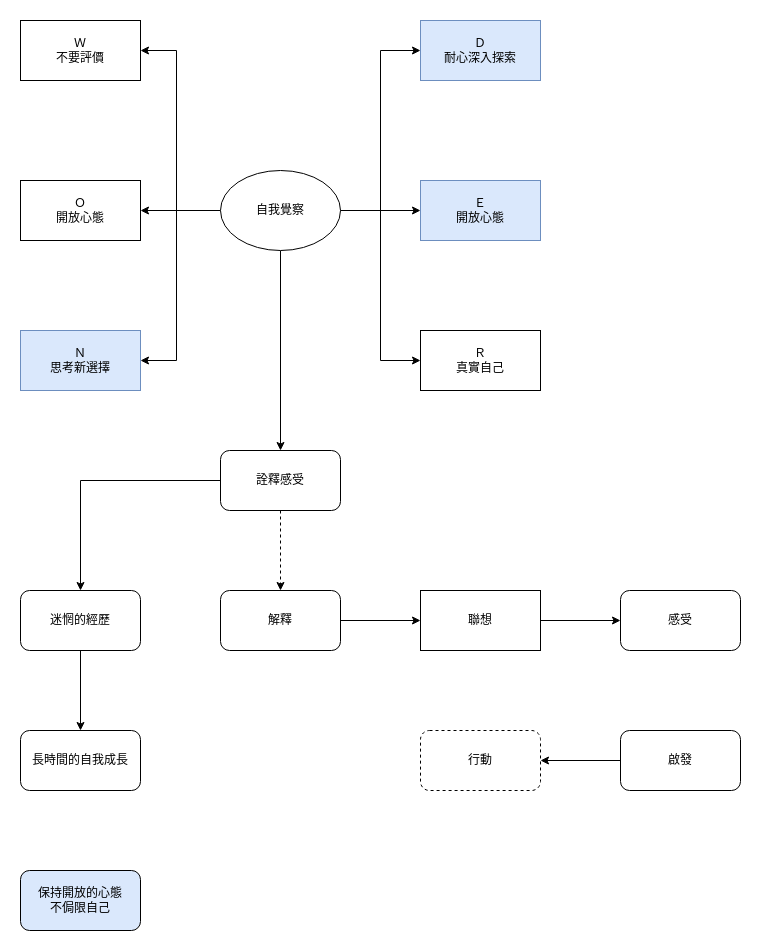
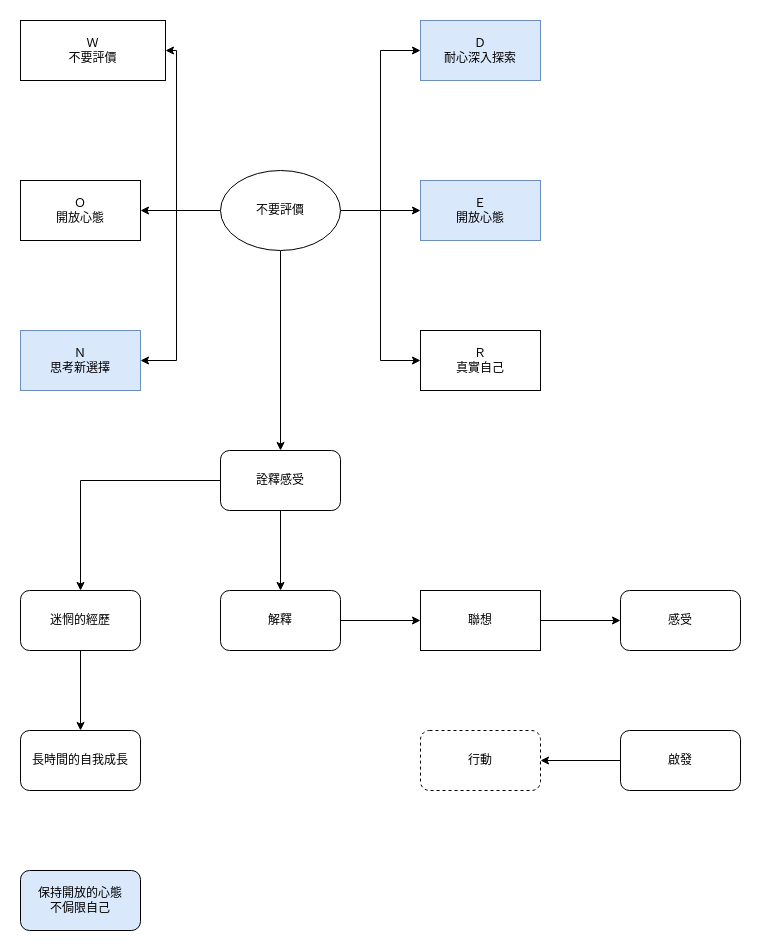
node "Ｗ 不要評價": size 120x60 -> 145x60
node "自我覺察": label "自我覺察" -> "不要評價"
edge "詮釋感受" -> "解釋": style dashed -> solid
